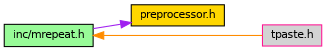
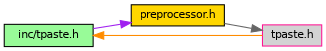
edge "preprocessor.h" -> "tpaste.h": added
node "inc/mrepeat.h": label "inc/mrepeat.h" -> "inc/tpaste.h"
